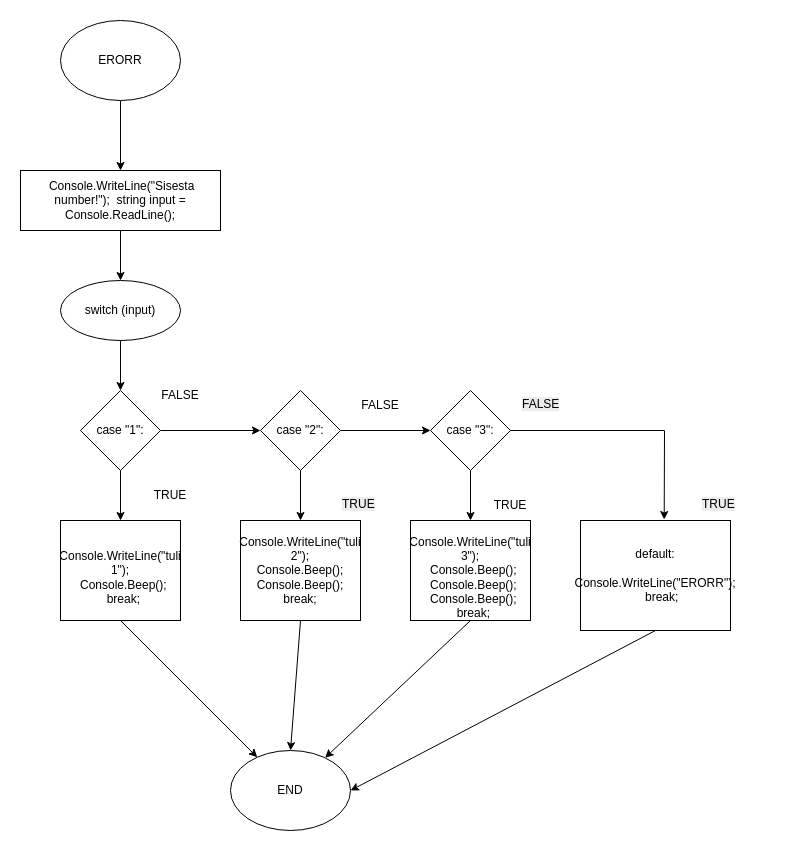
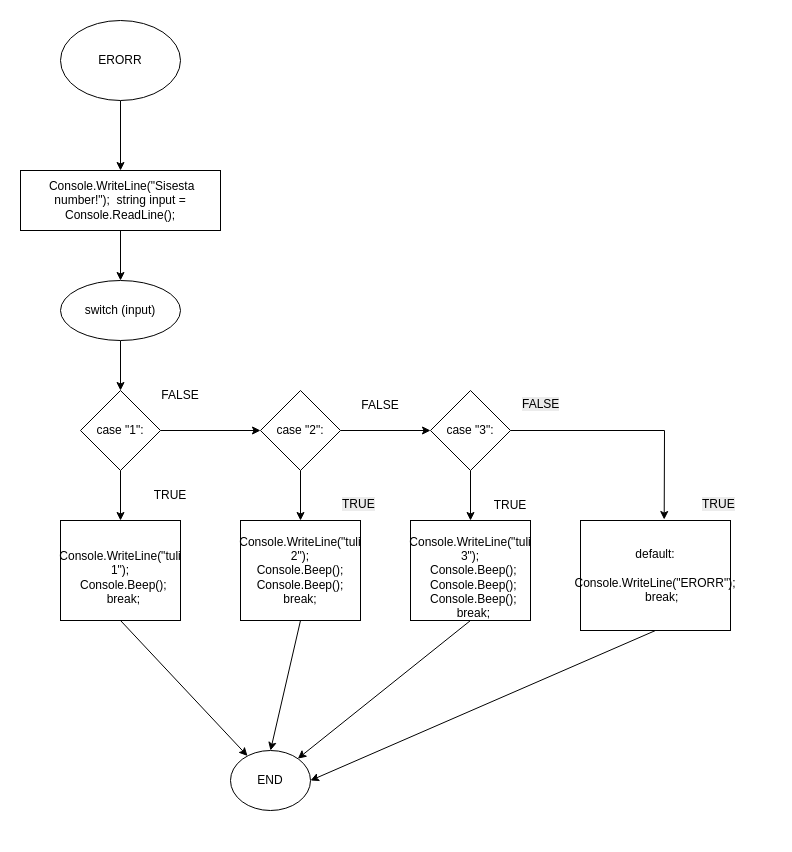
node "END": size 120x80 -> 80x60
